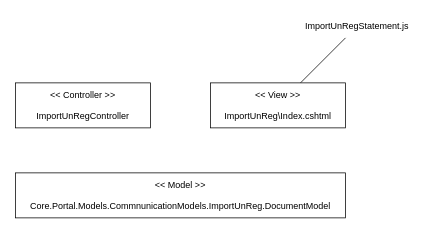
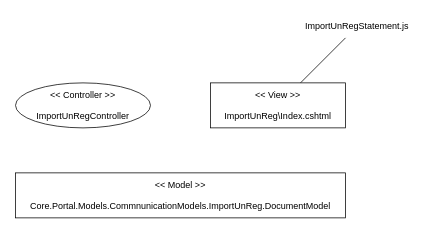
node "<< Controller >> ImportUnRegController": shape rectangle -> ellipse
